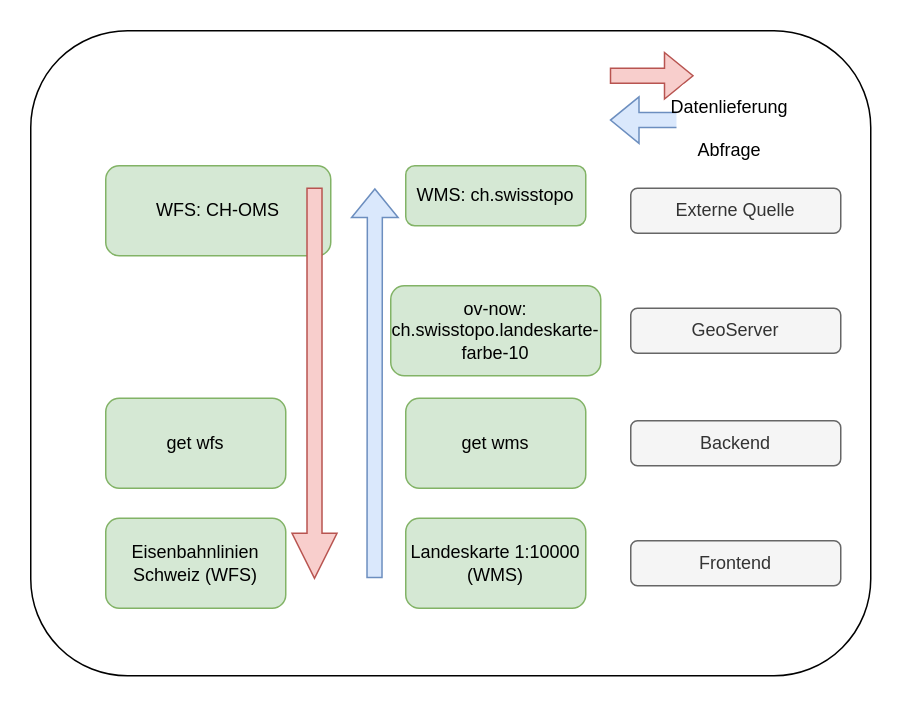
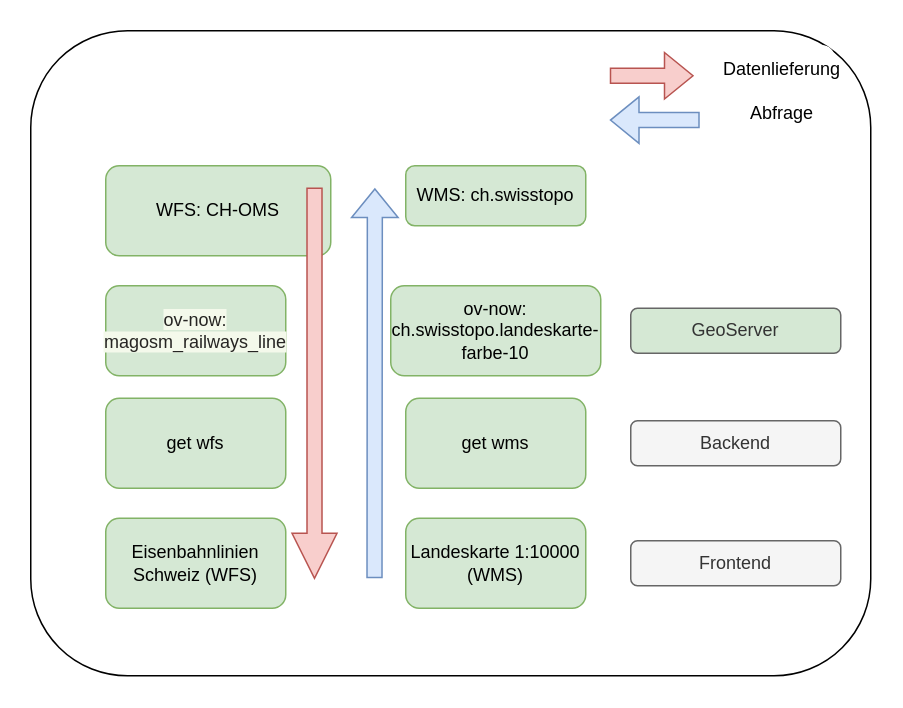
node "Datenlieferung Abfrage": moved (730, 128) -> (782, 91)
node "Externe Quelle": removed
node "ov-now: magosm_railways_line": added
node "GeoServer": fillcolor #f5f5f5 -> #d5e8d4
